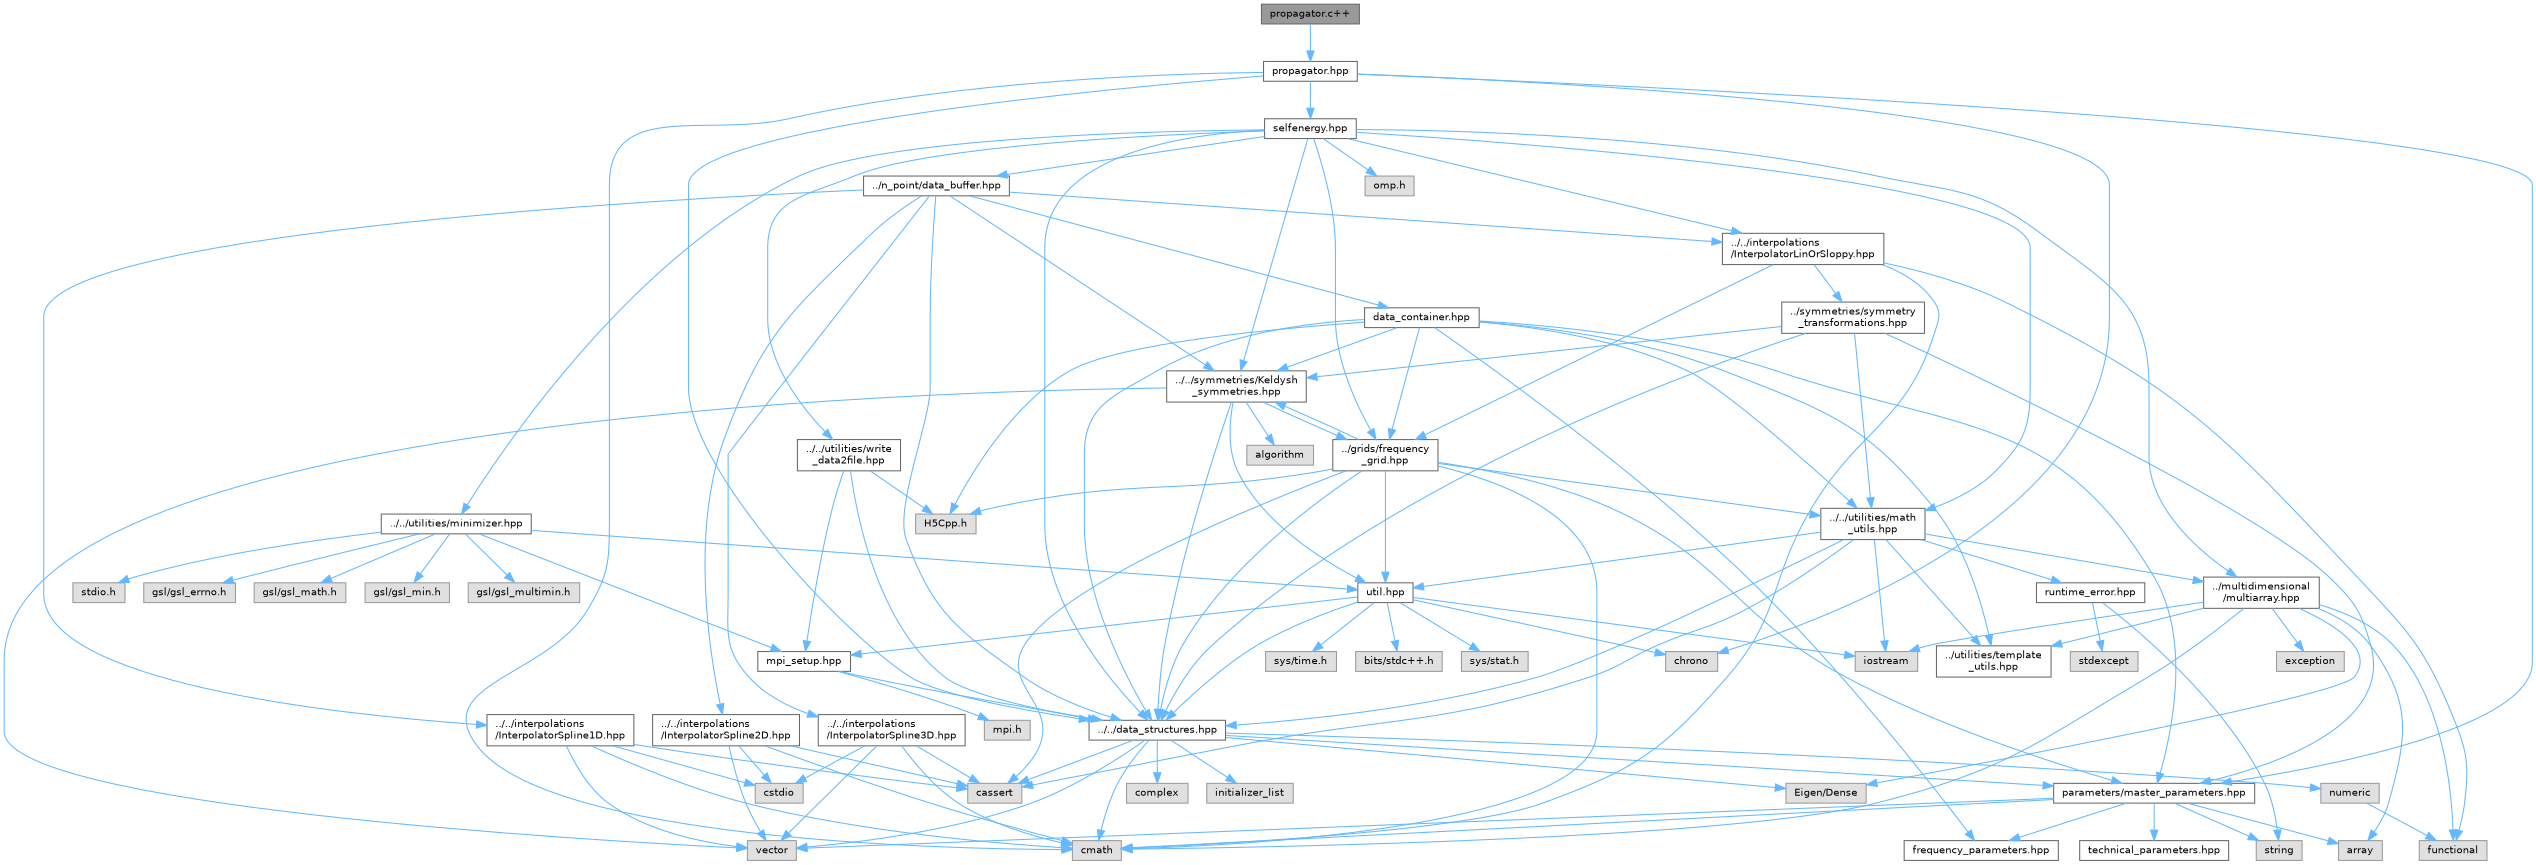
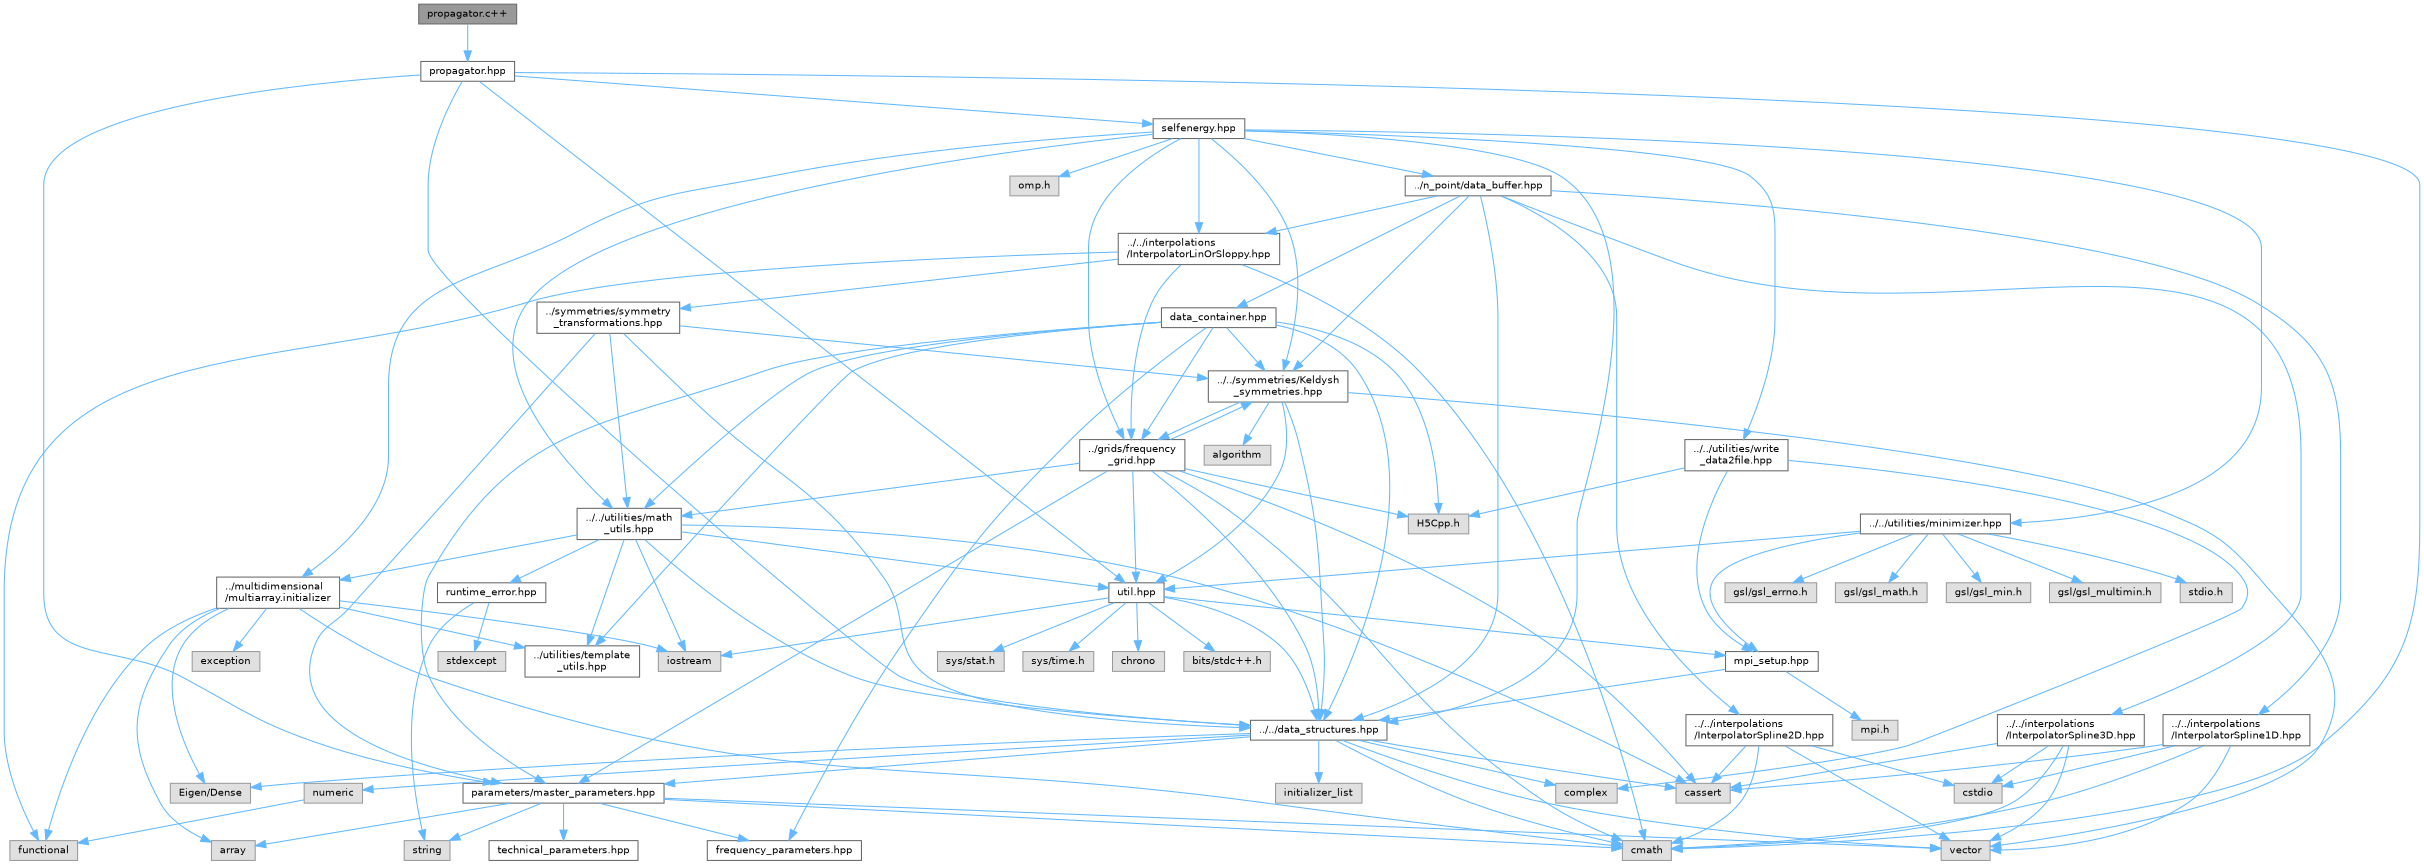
edge "propagator.hpp" -> "chrono": now "propagator.hpp" -> "util.hpp"
node "../multidimensional /multiarray.hpp": label "../multidimensional /multiarray.hpp" -> "../multidimensional /multiarray.initializer"
edge "../../utilities/write _data2file.hpp" -> "../../data_structures.hpp": now "../../utilities/write _data2file.hpp" -> "complex"
